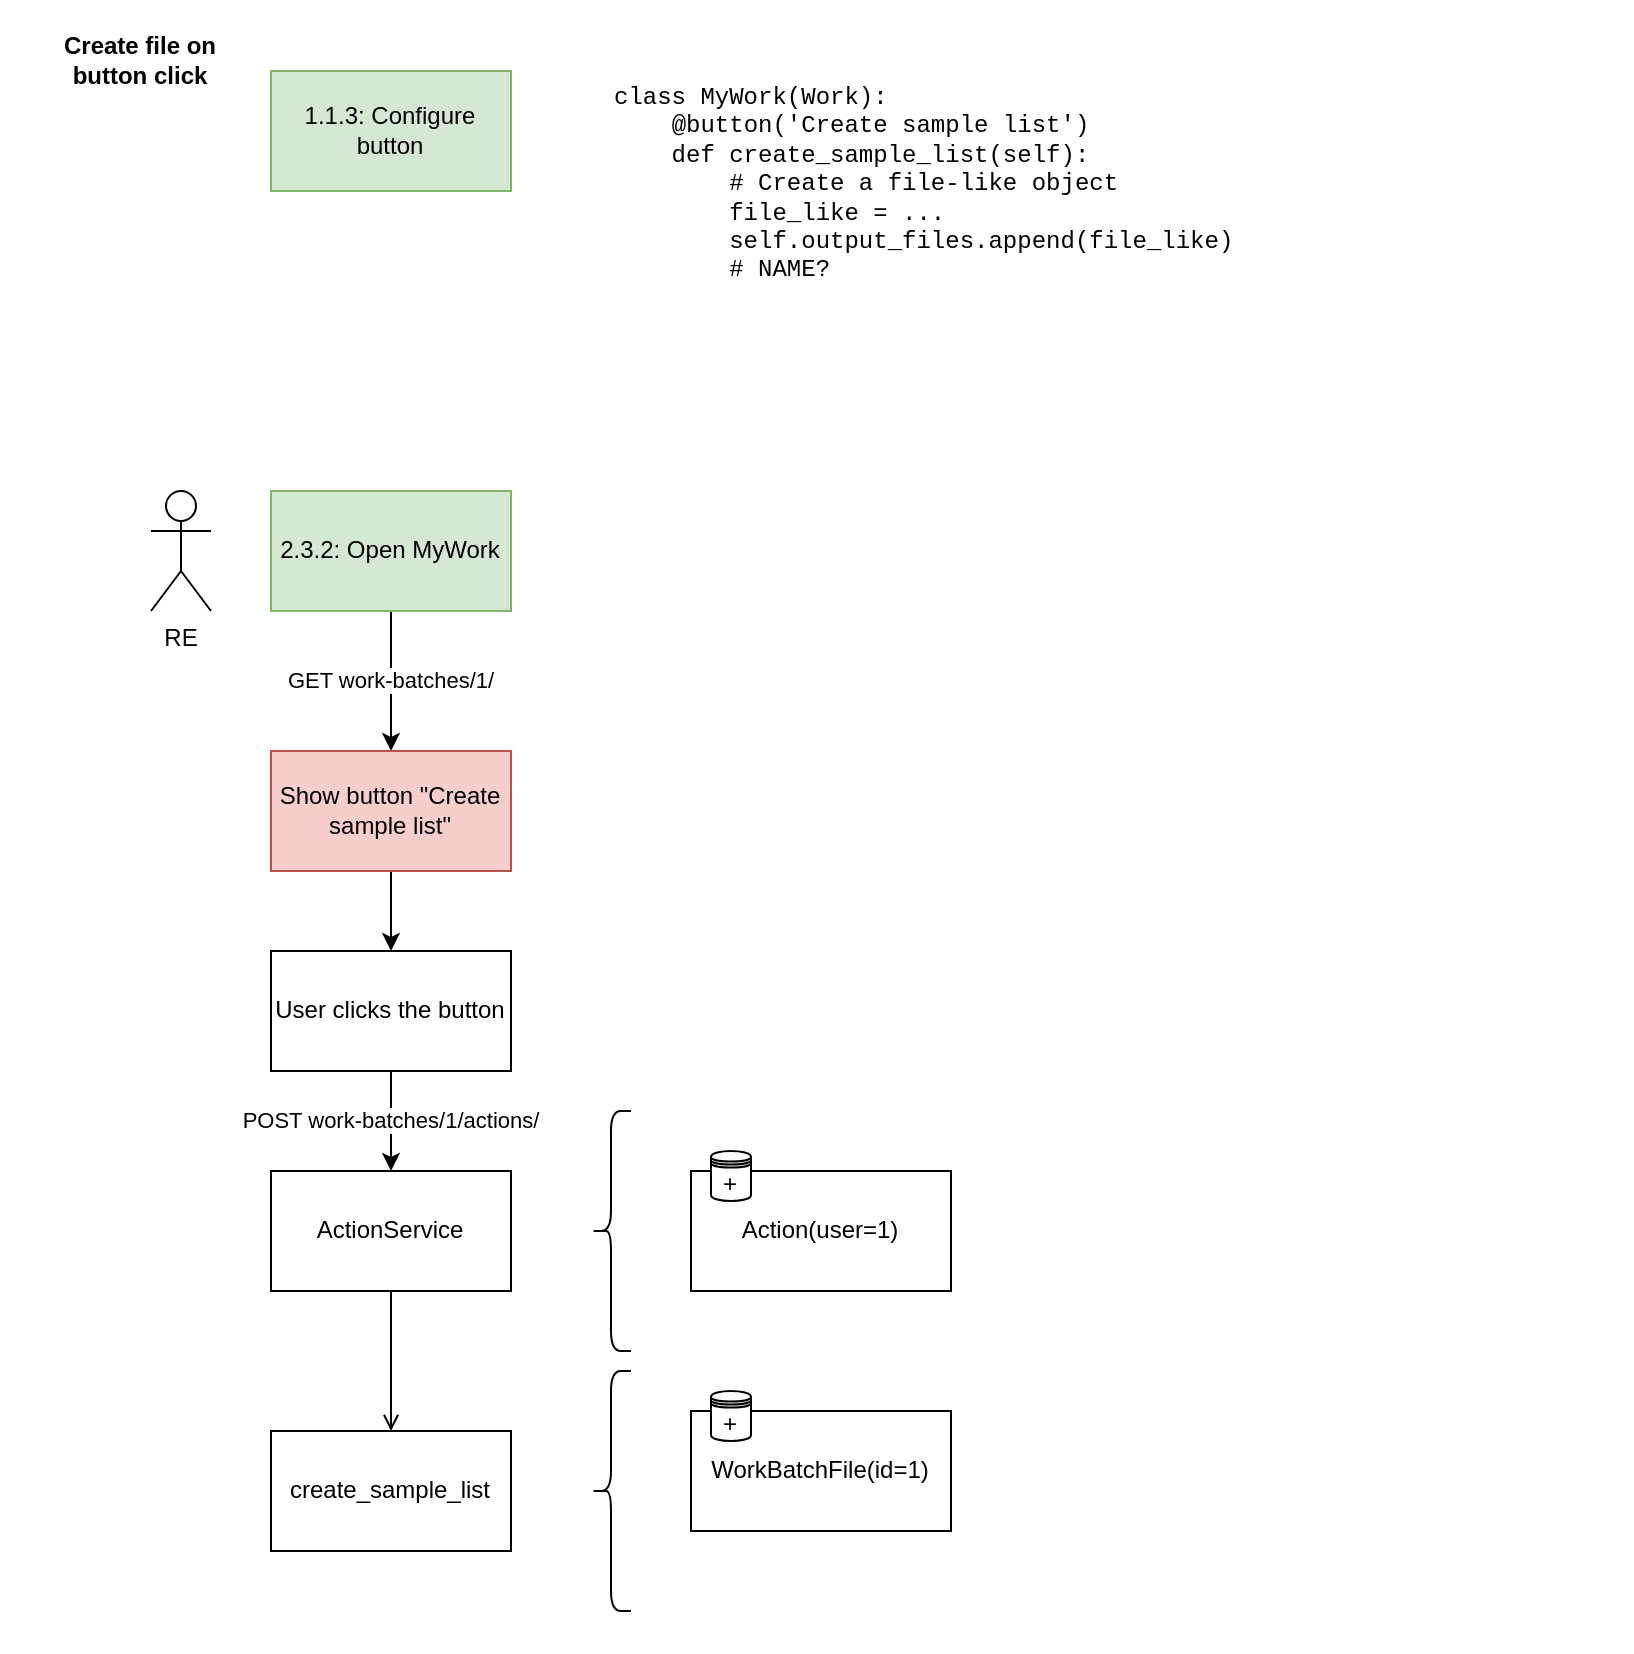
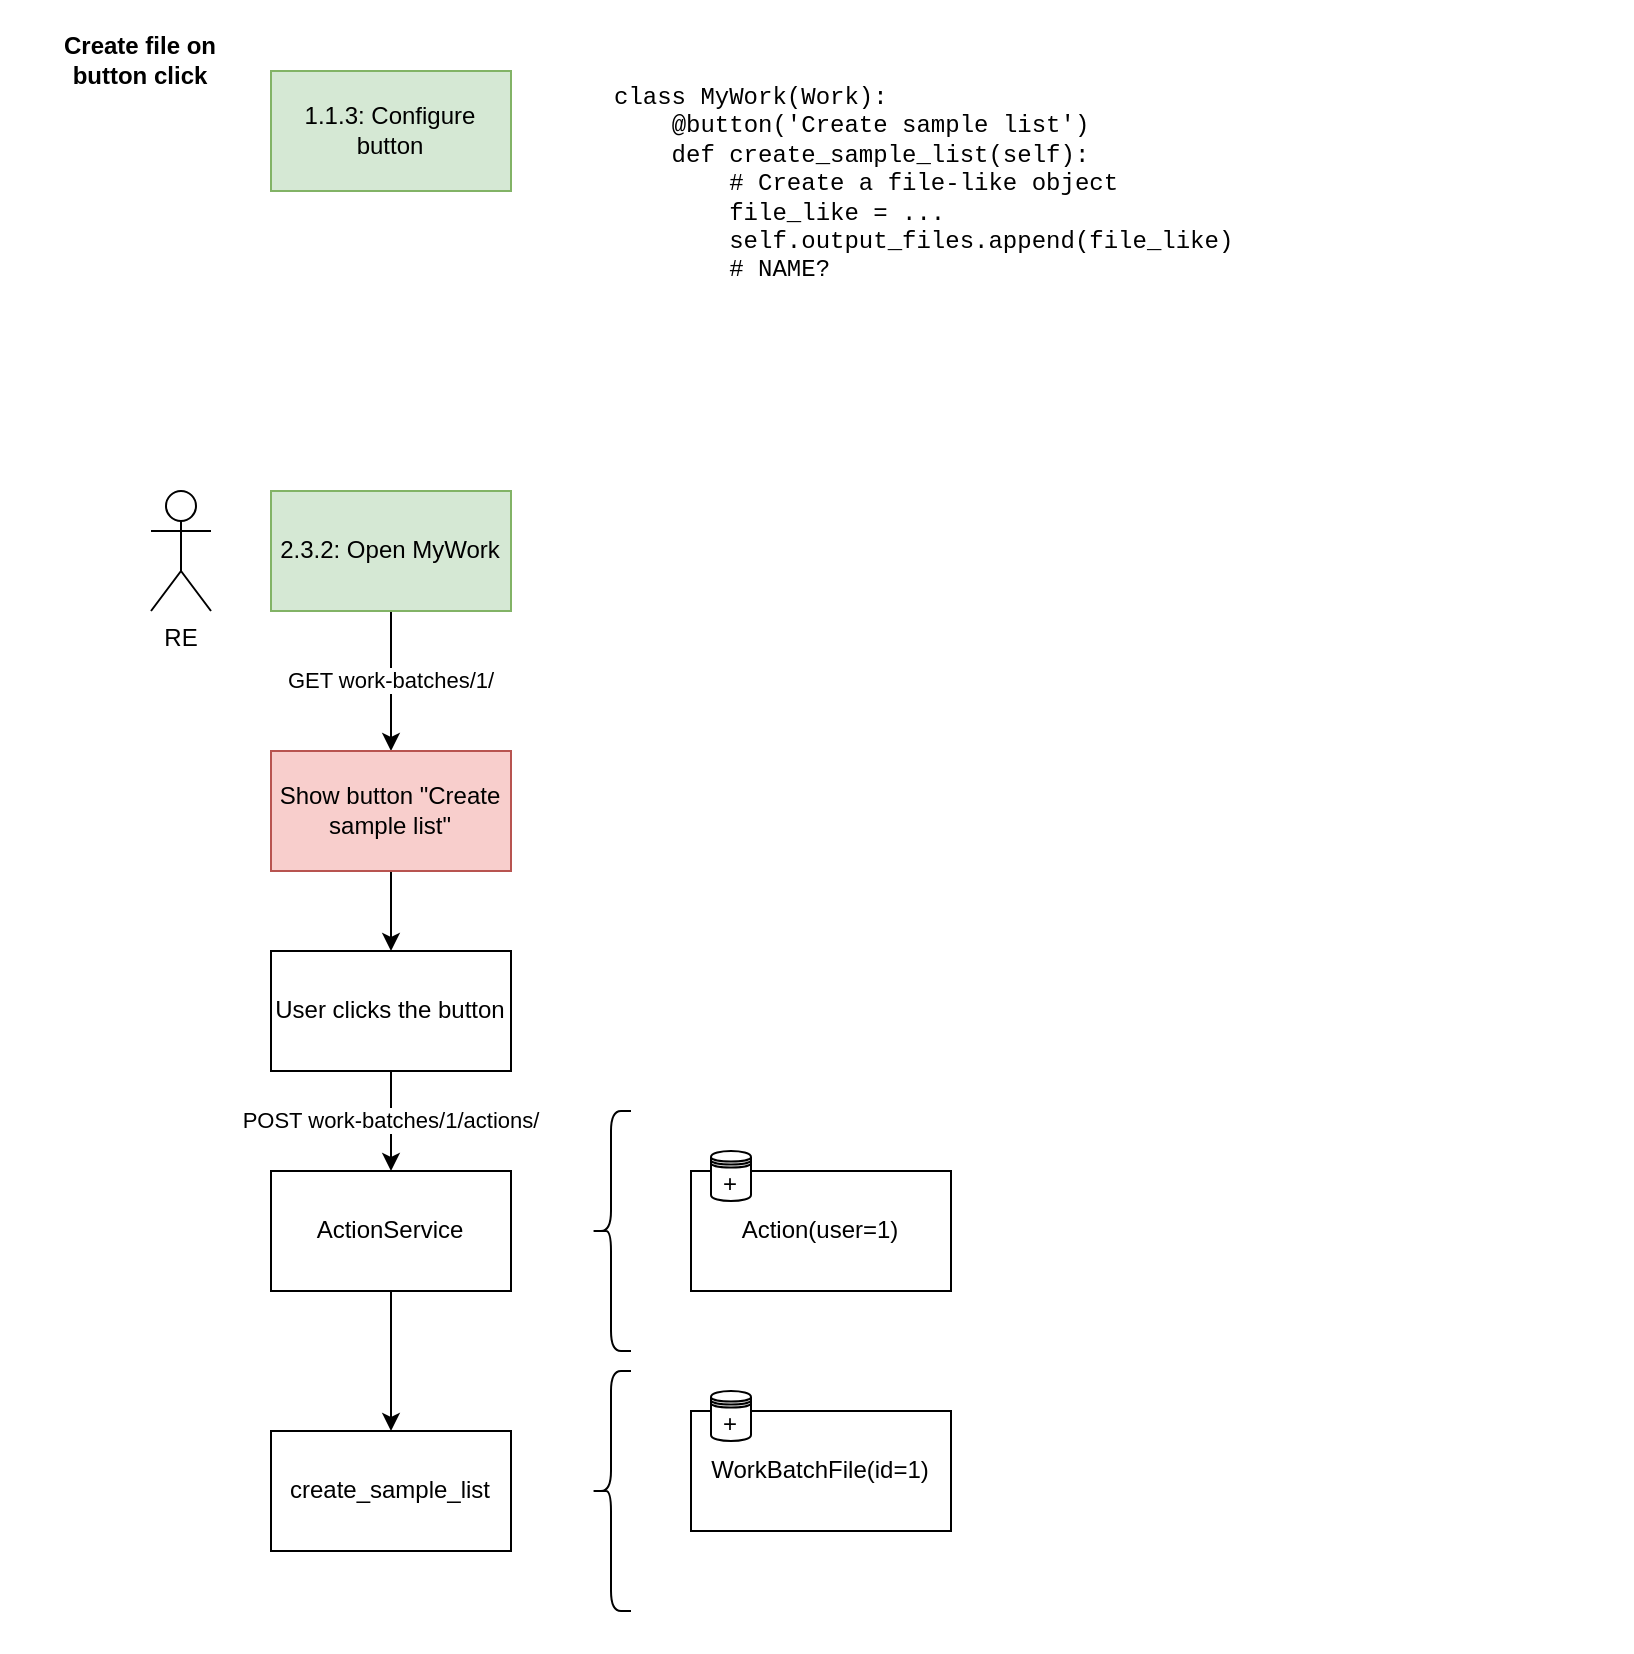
edge "ActionService" -> "create_sample_list": arrowhead open -> classic
